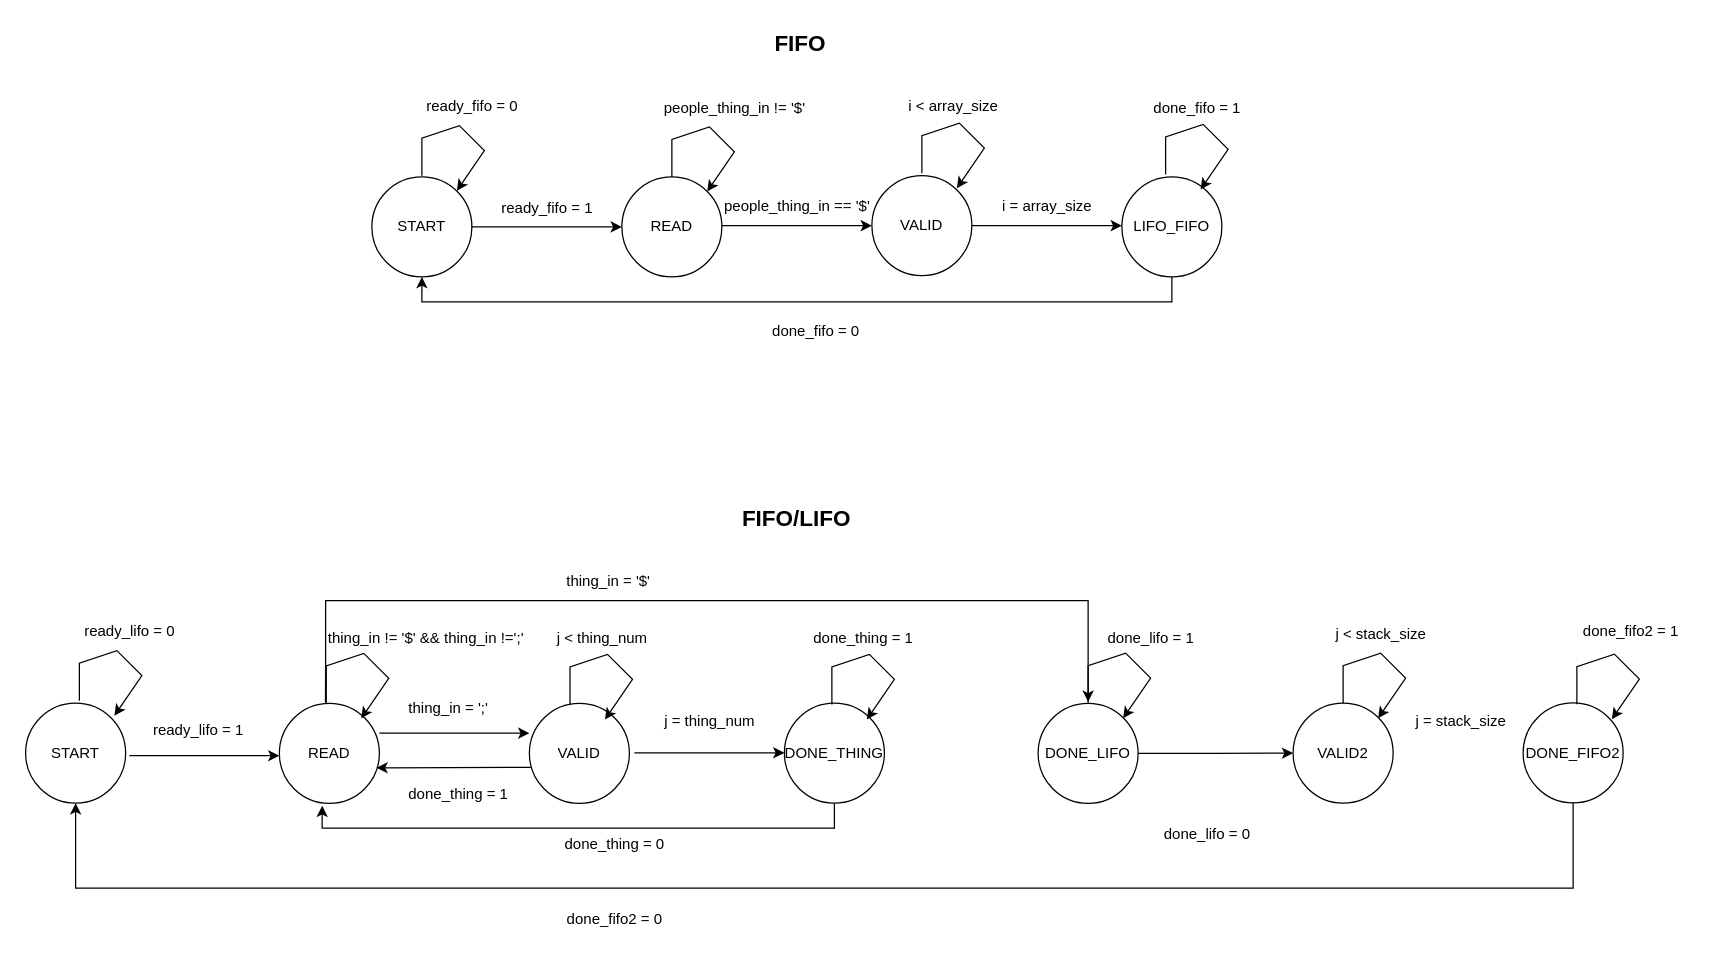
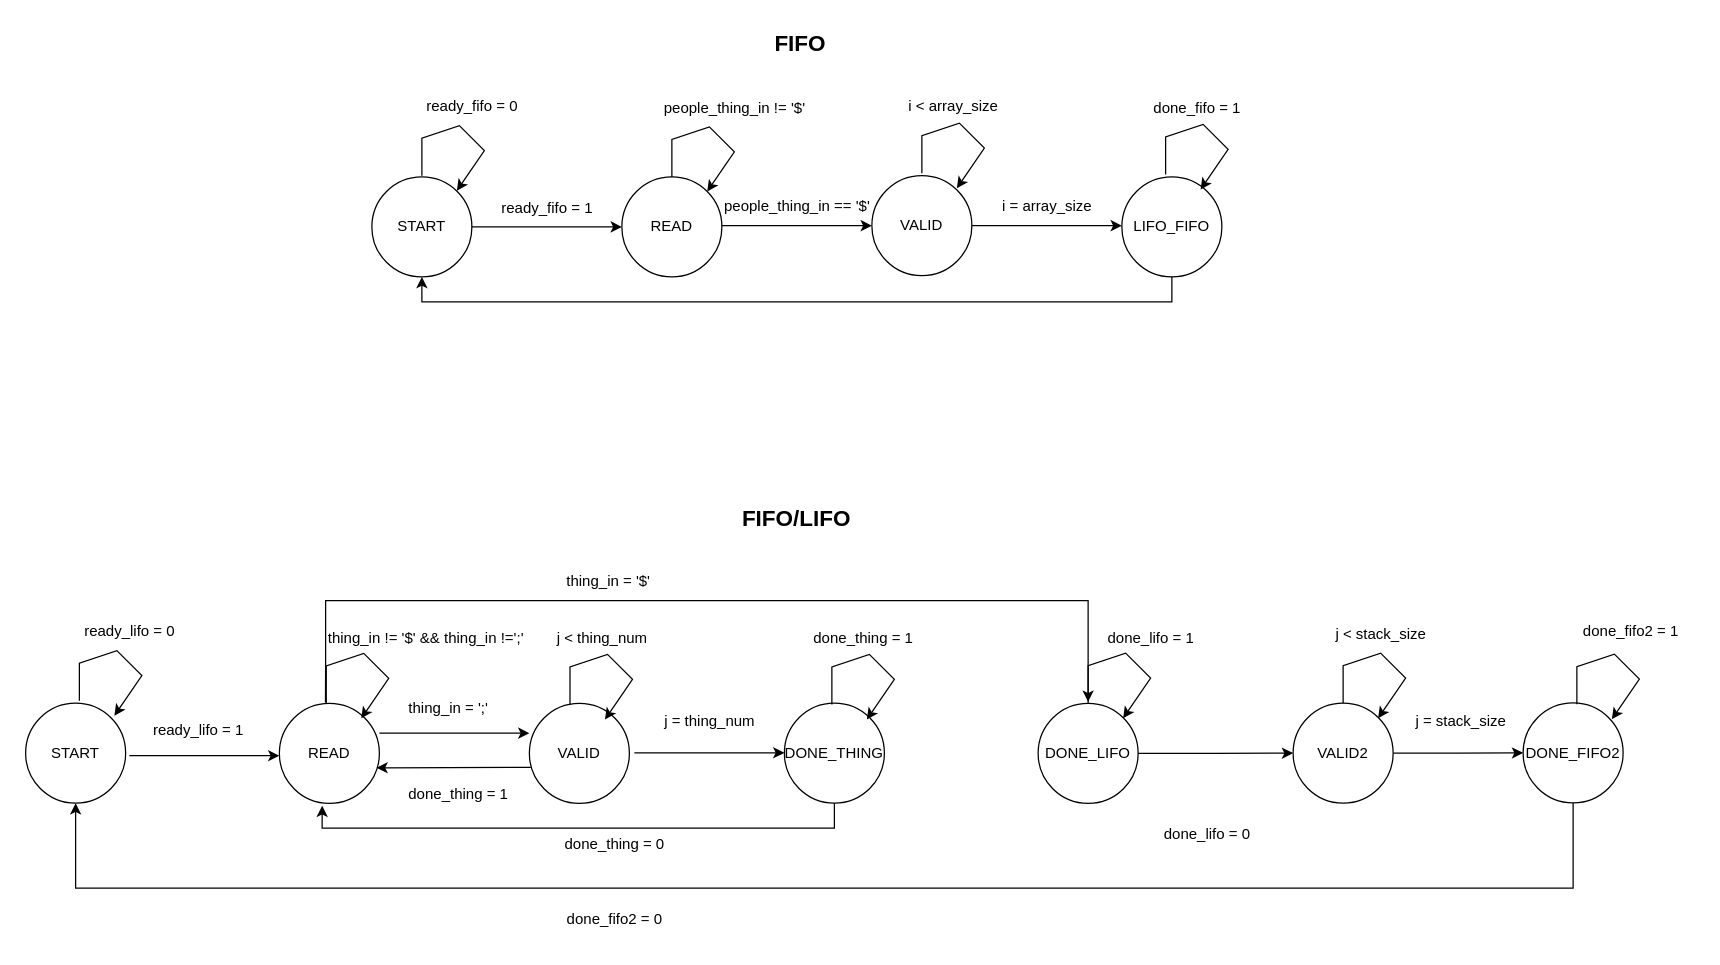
node "done_fifo = 0": removed
edge "VALID2" -> "DONE_FIFO2": added
